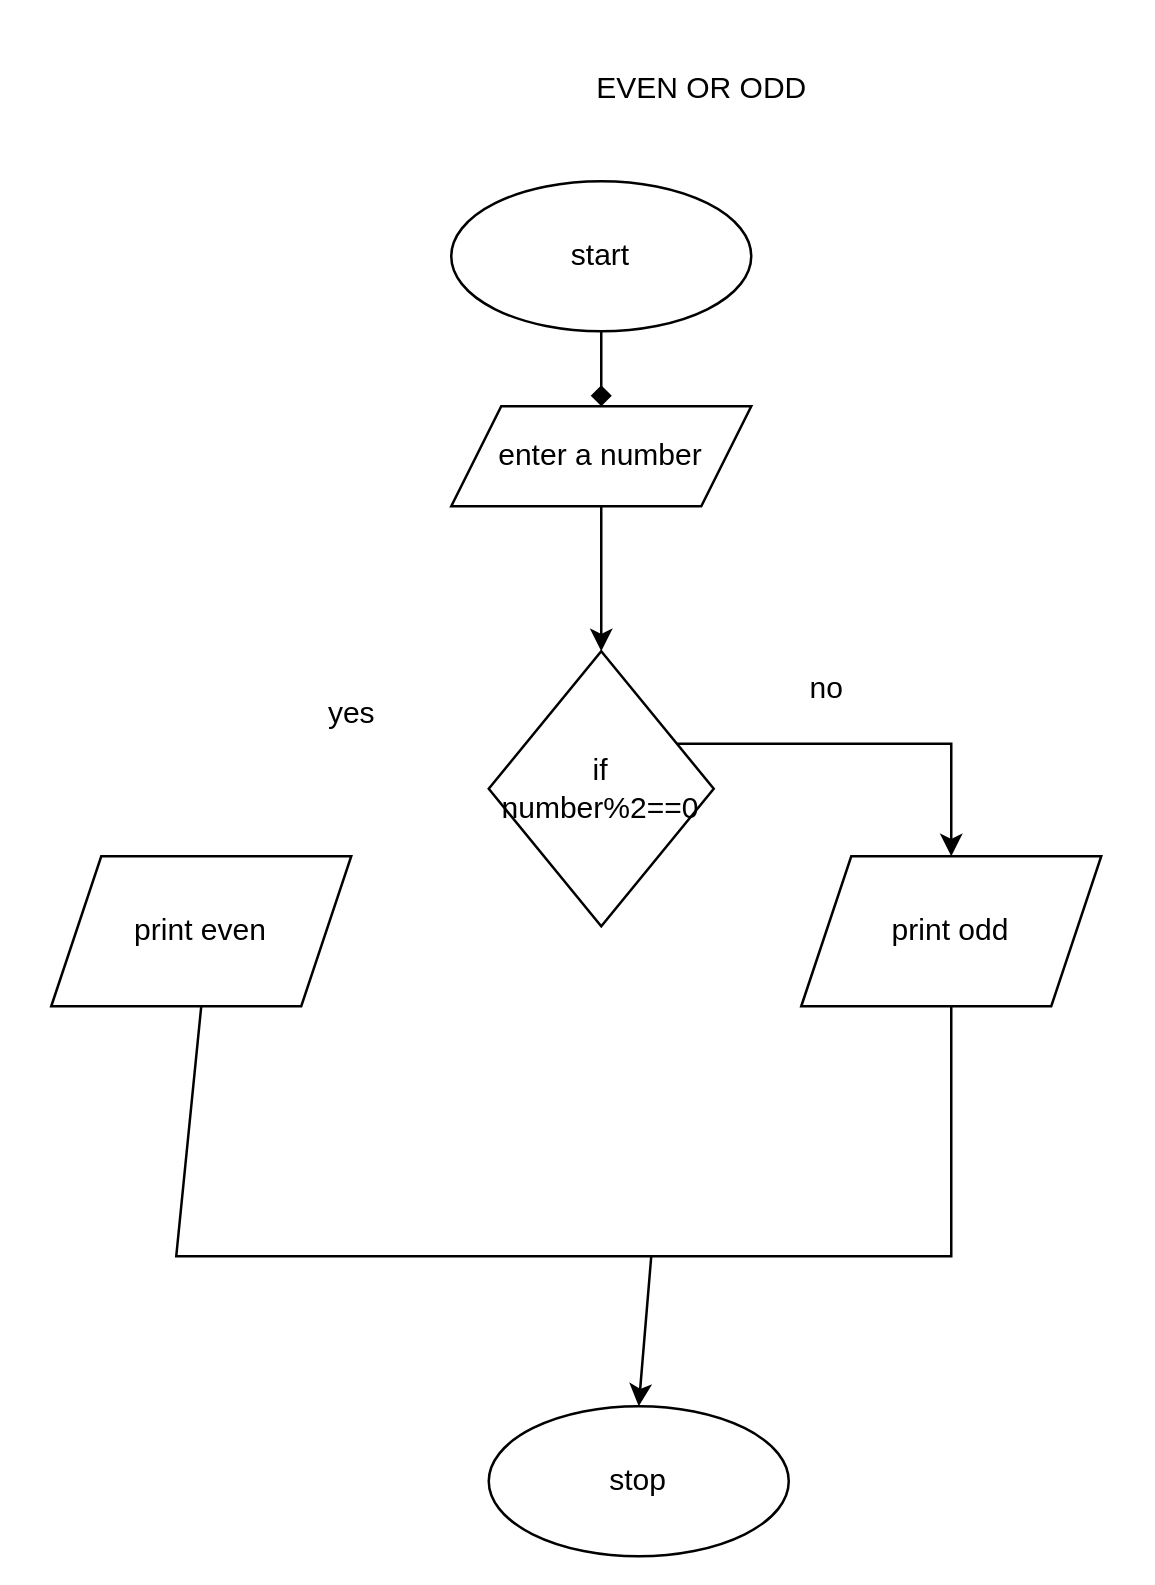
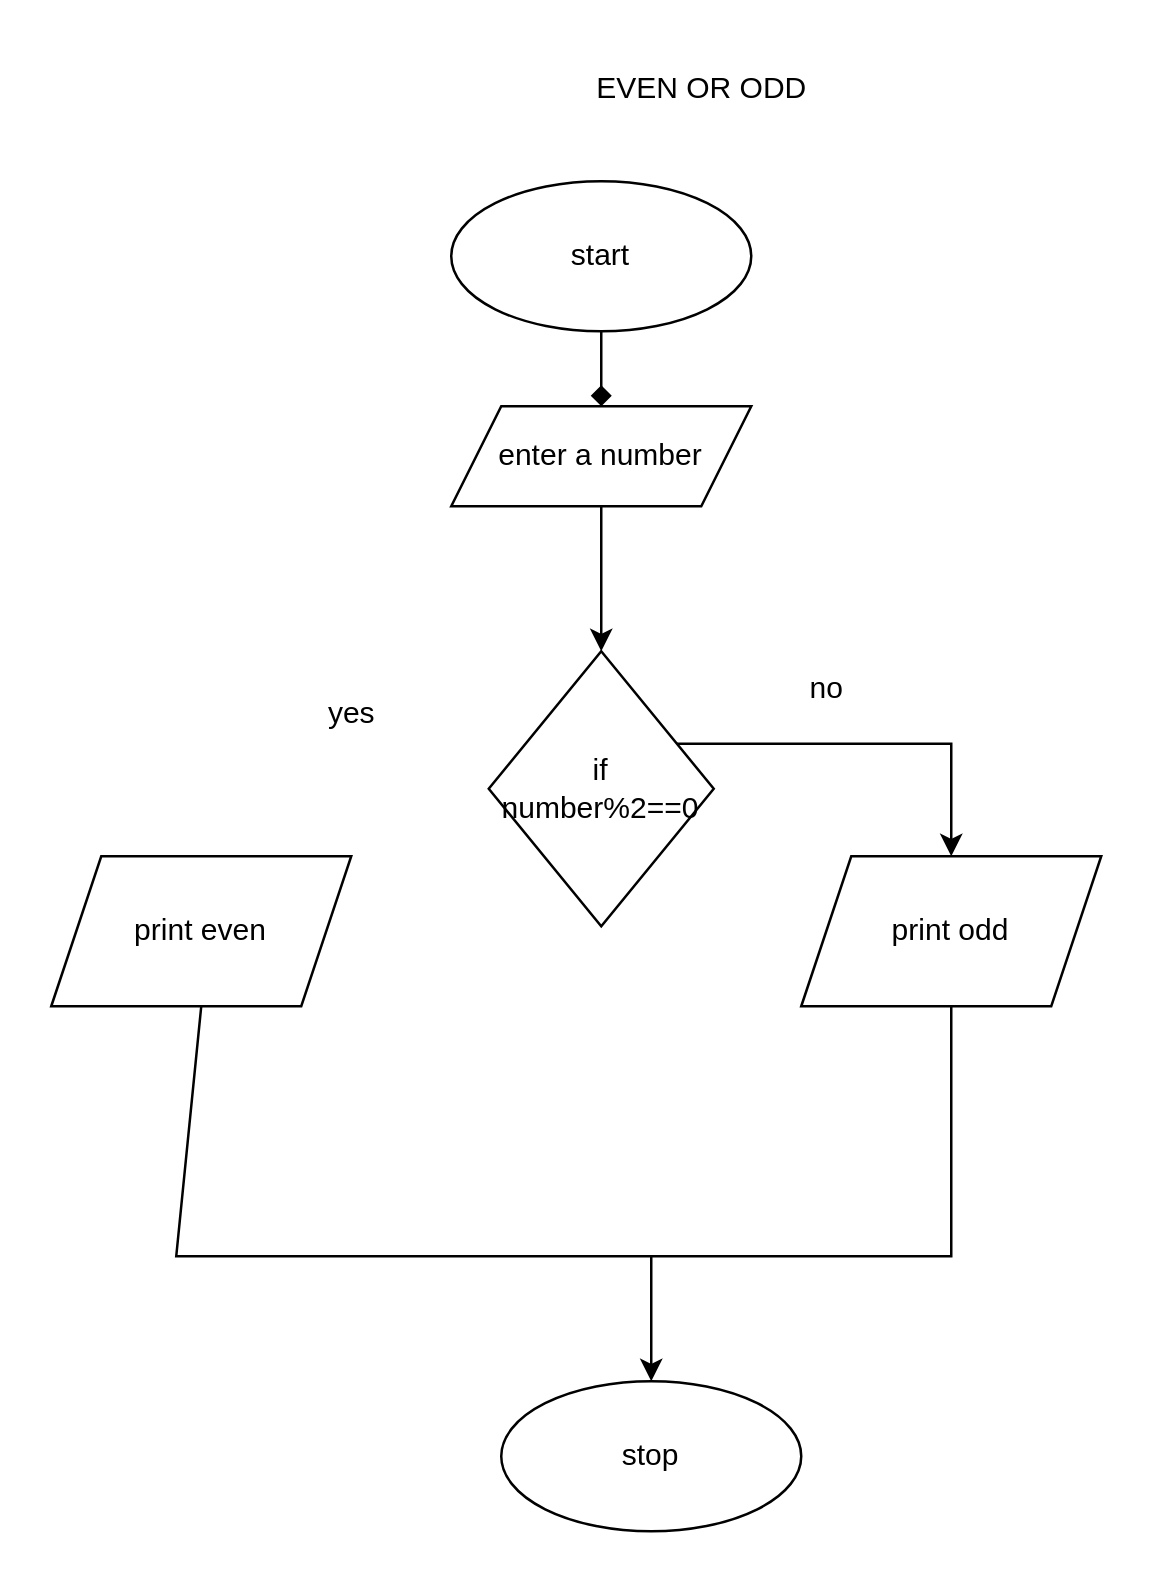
node "stop": moved (639, 1481) -> (651, 1456)
